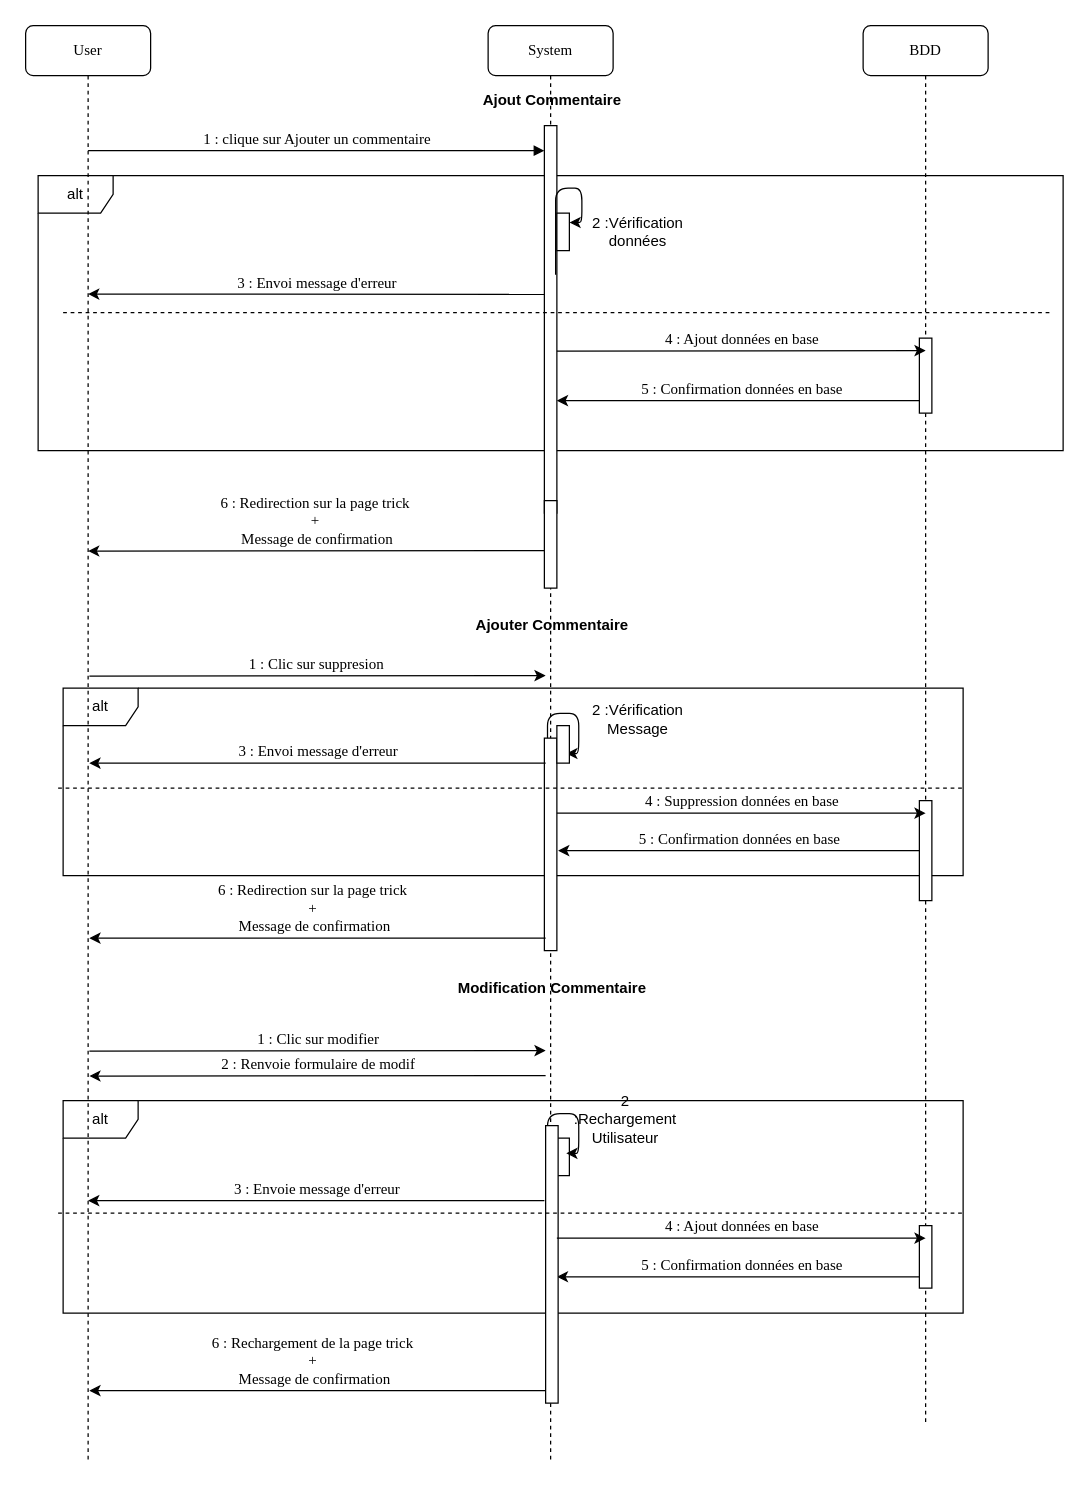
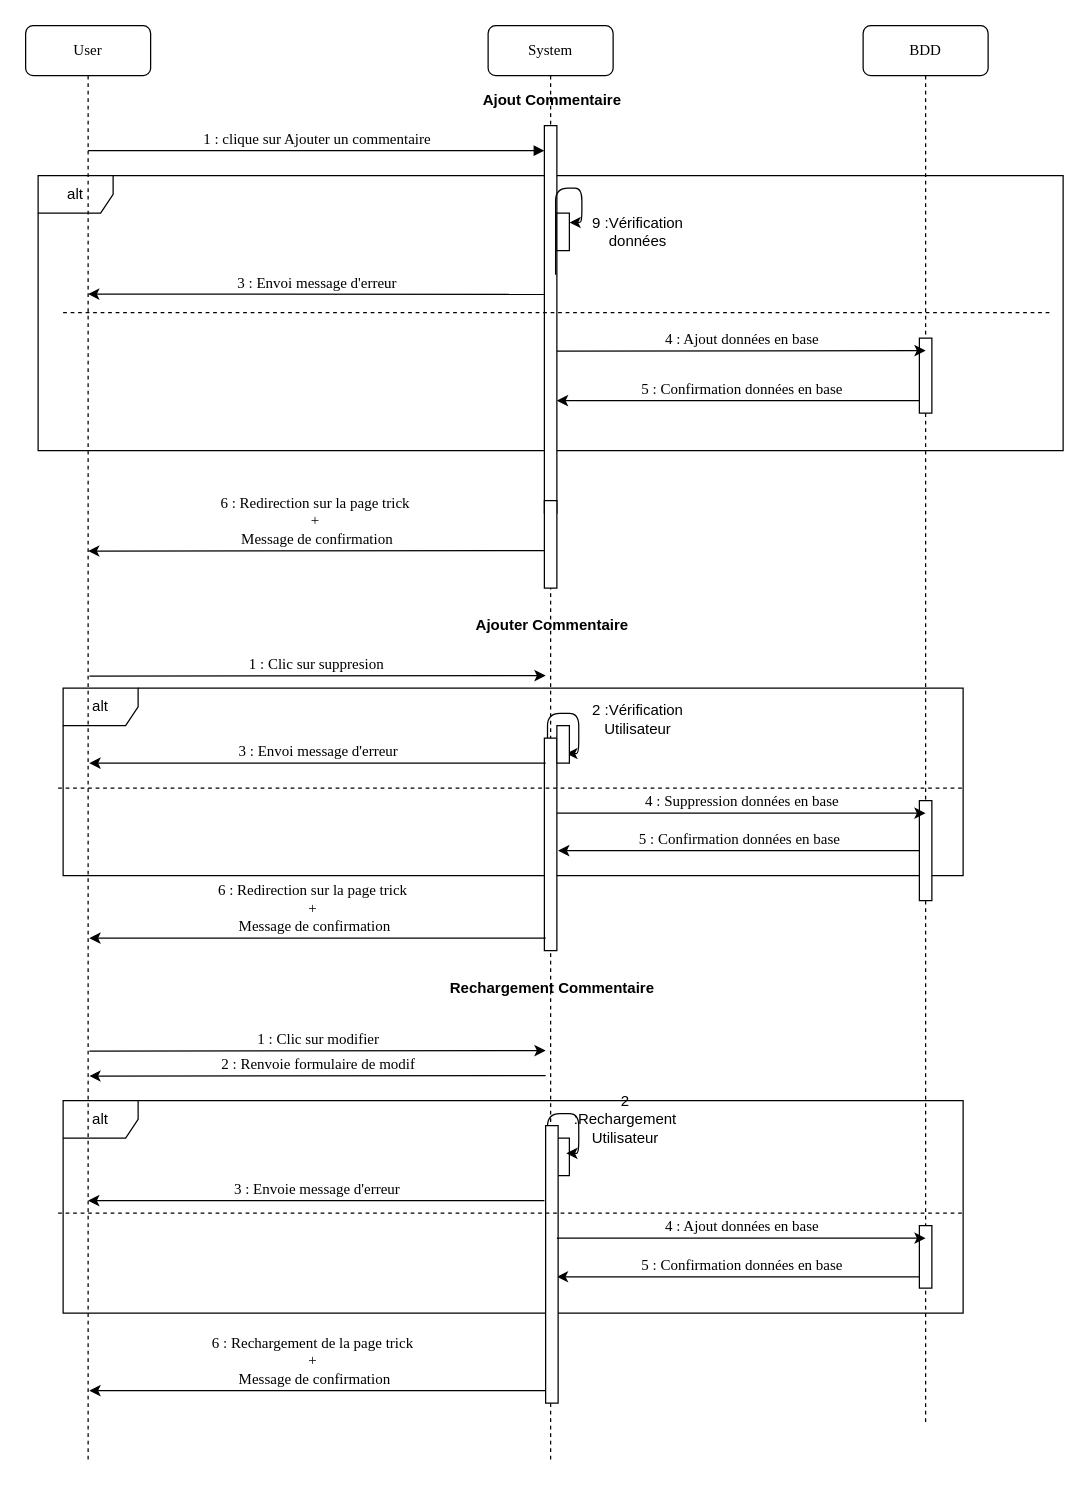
node "2 :Vérification données": label "2 :Vérification données" -> "9 :Vérification données"
node "2 :Vérification Message": label "2 :Vérification Message" -> "2 :Vérification Utilisateur"
node "Modification Commentaire": label "Modification Commentaire" -> "Rechargement Commentaire"
